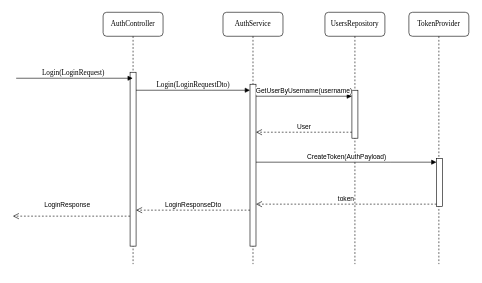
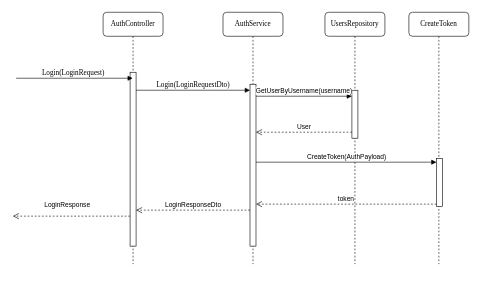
node "TokenProvider": label "TokenProvider" -> "CreateToken"
